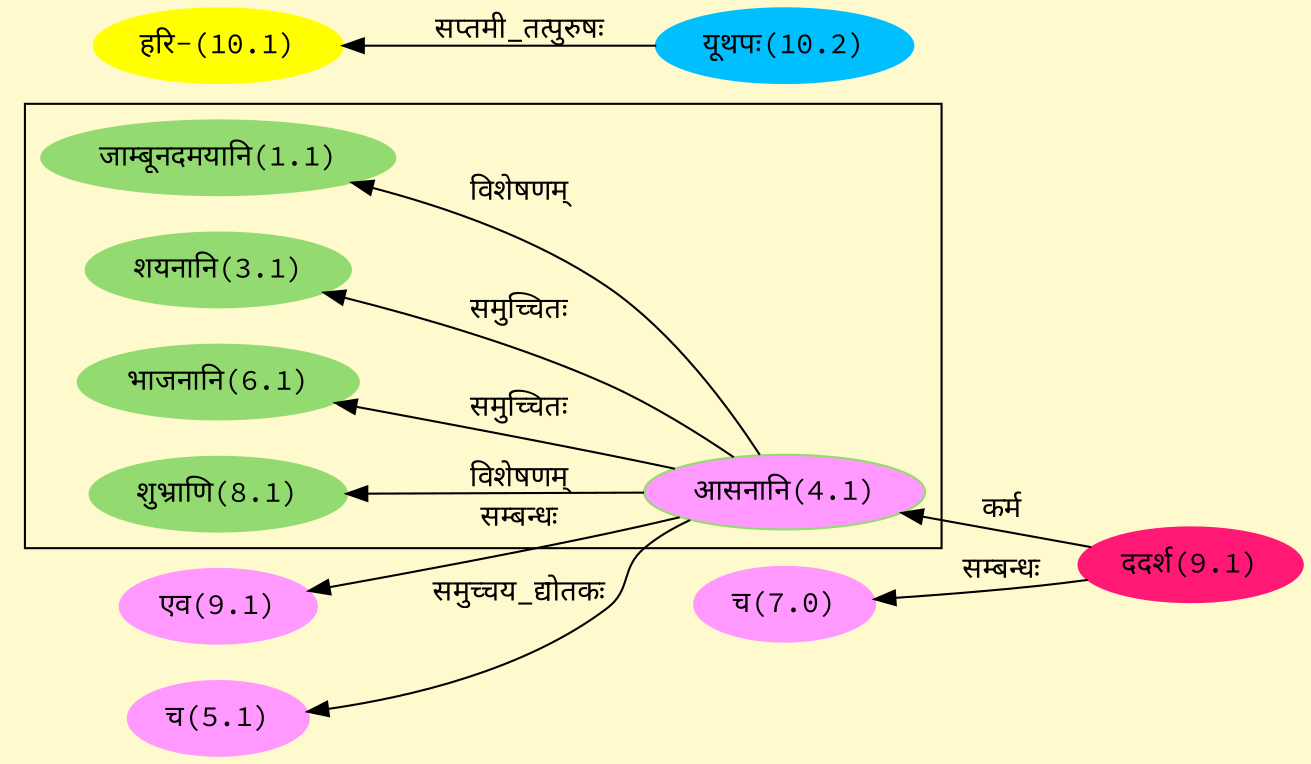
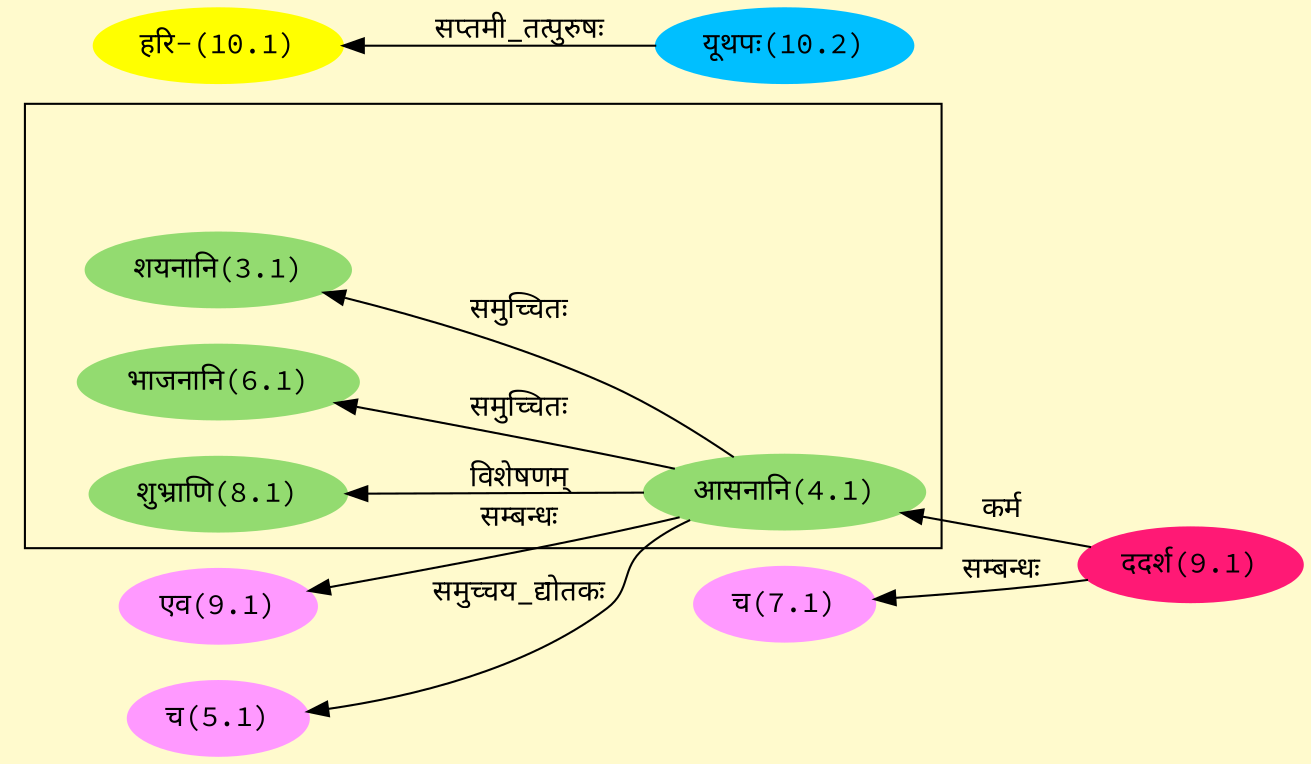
node "जाम्बूनदमयानि(1.1)": removed
node "आसनानि(4.1)": fillcolor #ff99ff -> #93db70
node "च(7.0)": label "च(7.0)" -> "च(7.1)"
